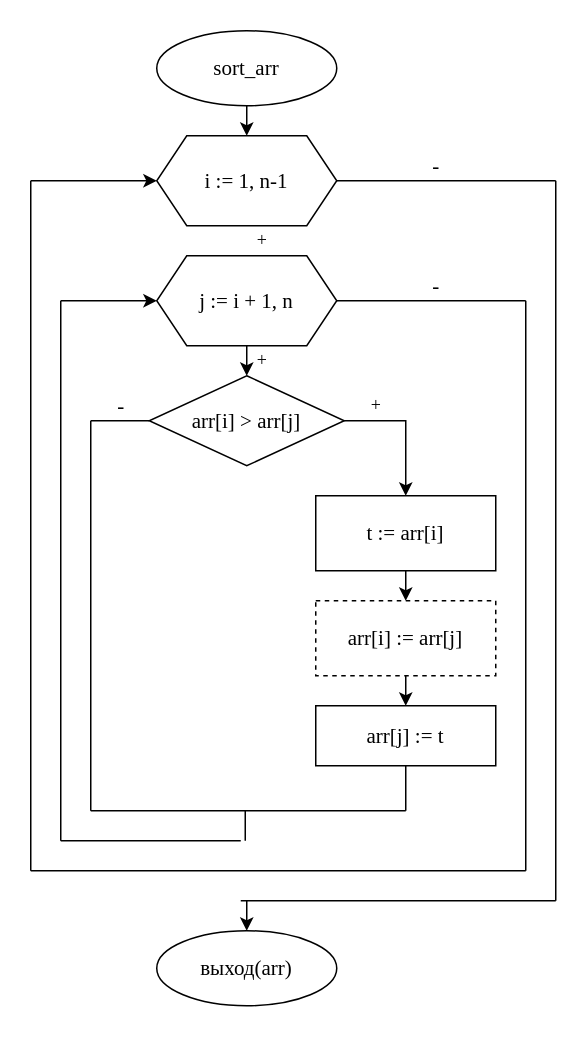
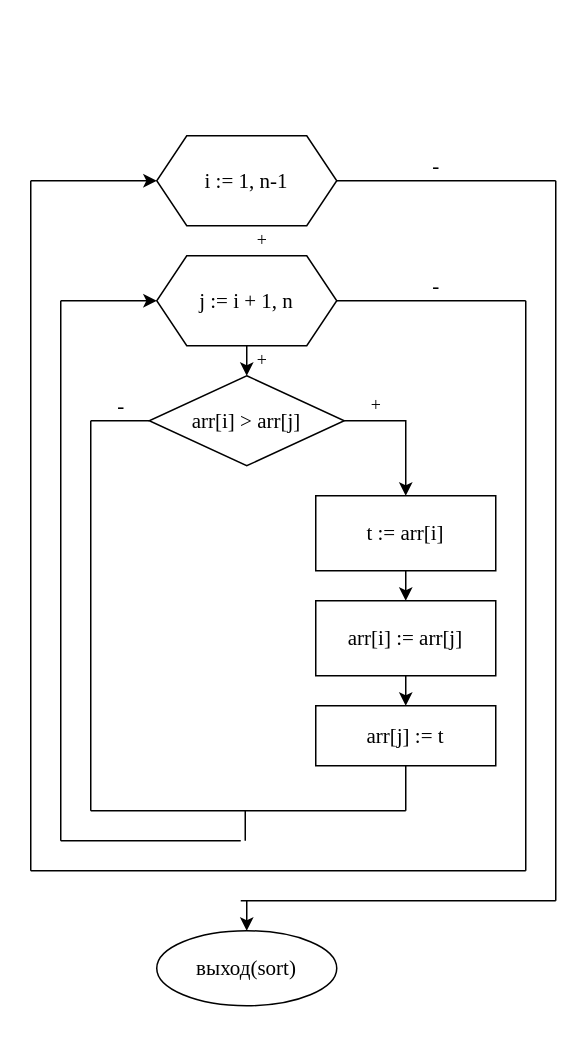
node "sort_arr": removed
edge "sort_arr" -> "i := 1, n-1": removed
node "arr[i] := arr[j]": style dashed -> solid
node "выход(arr)": label "выход(arr)" -> "выход(sort)"
